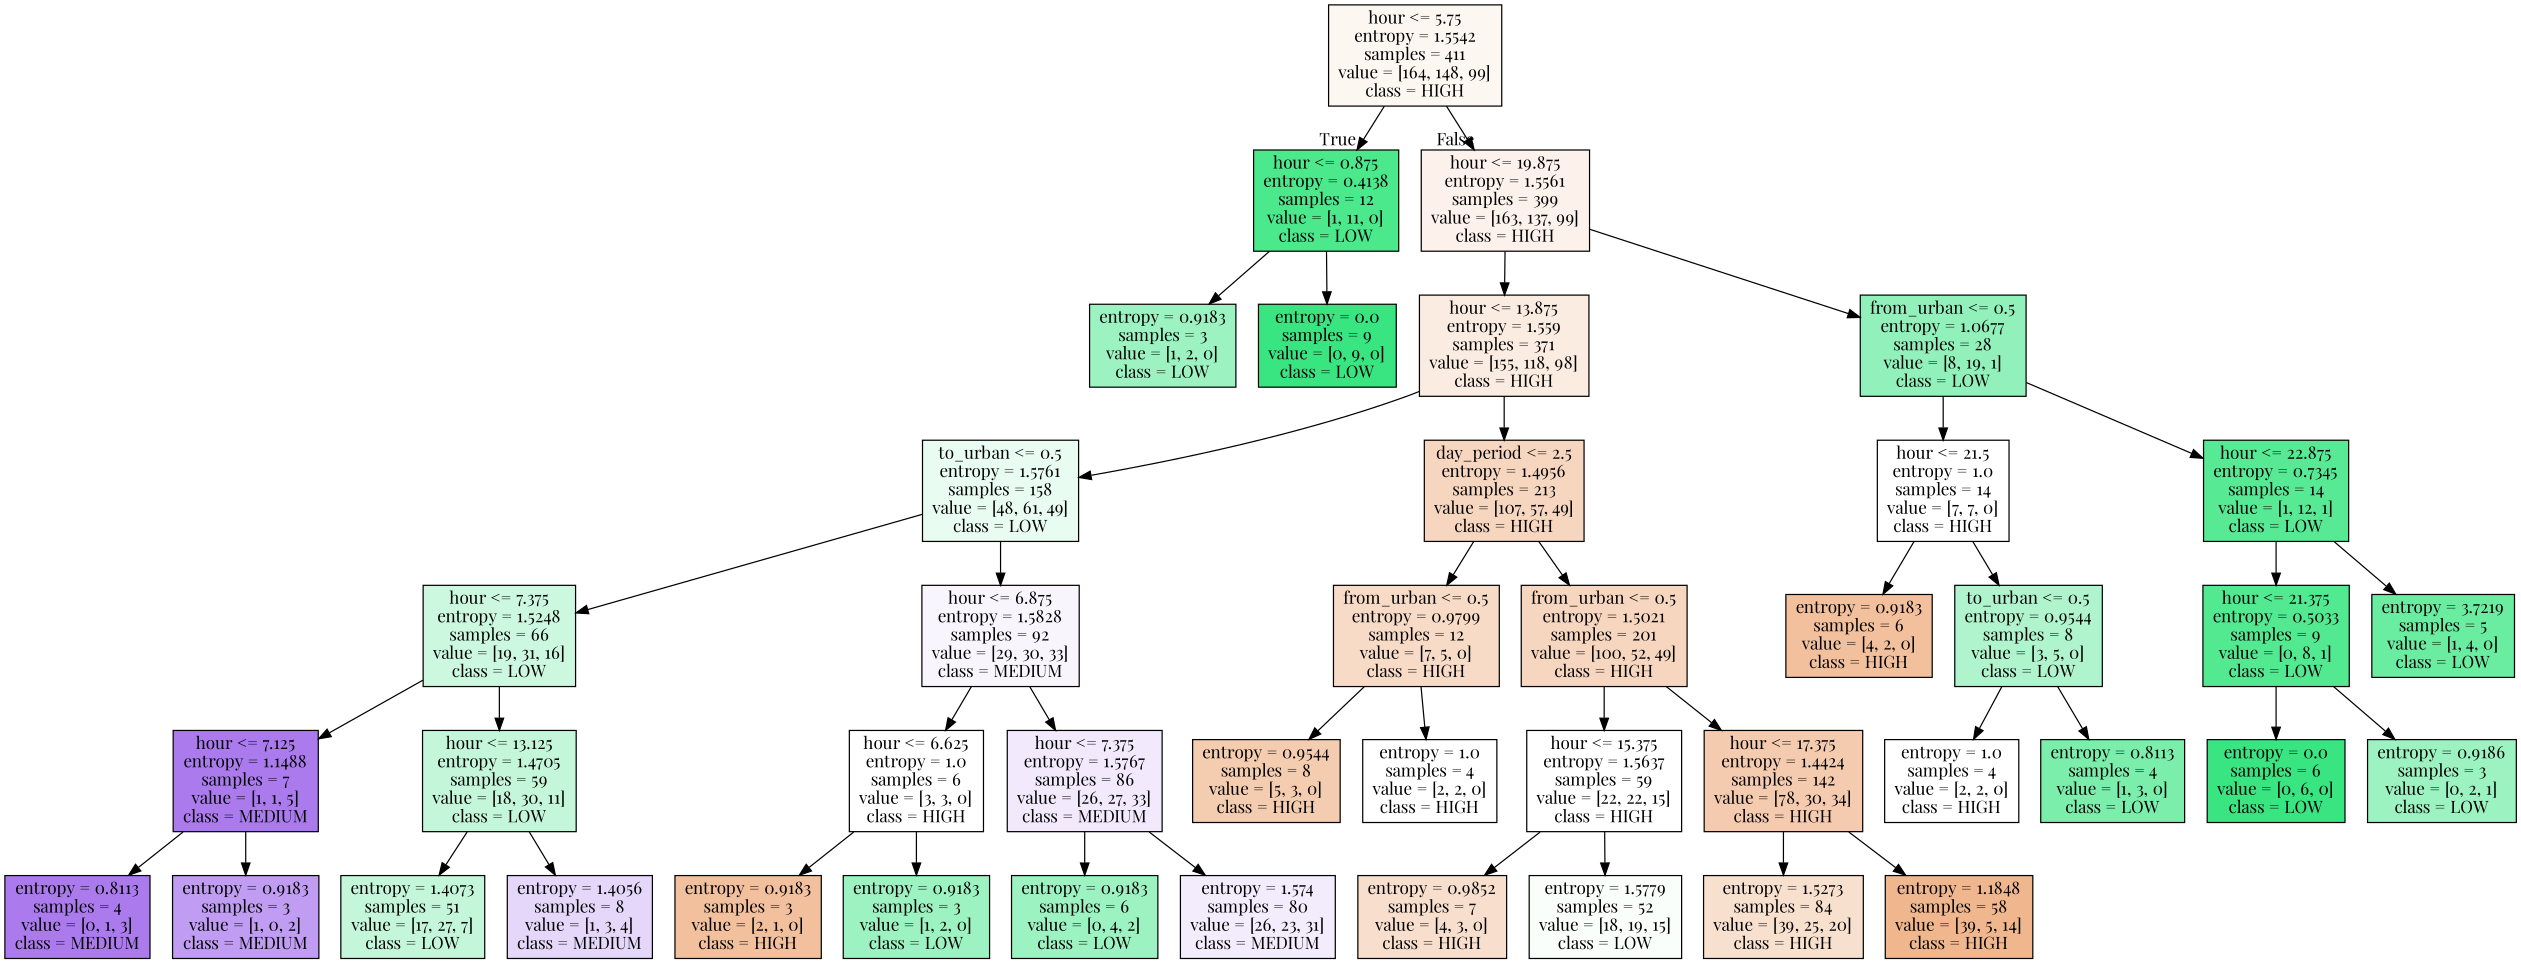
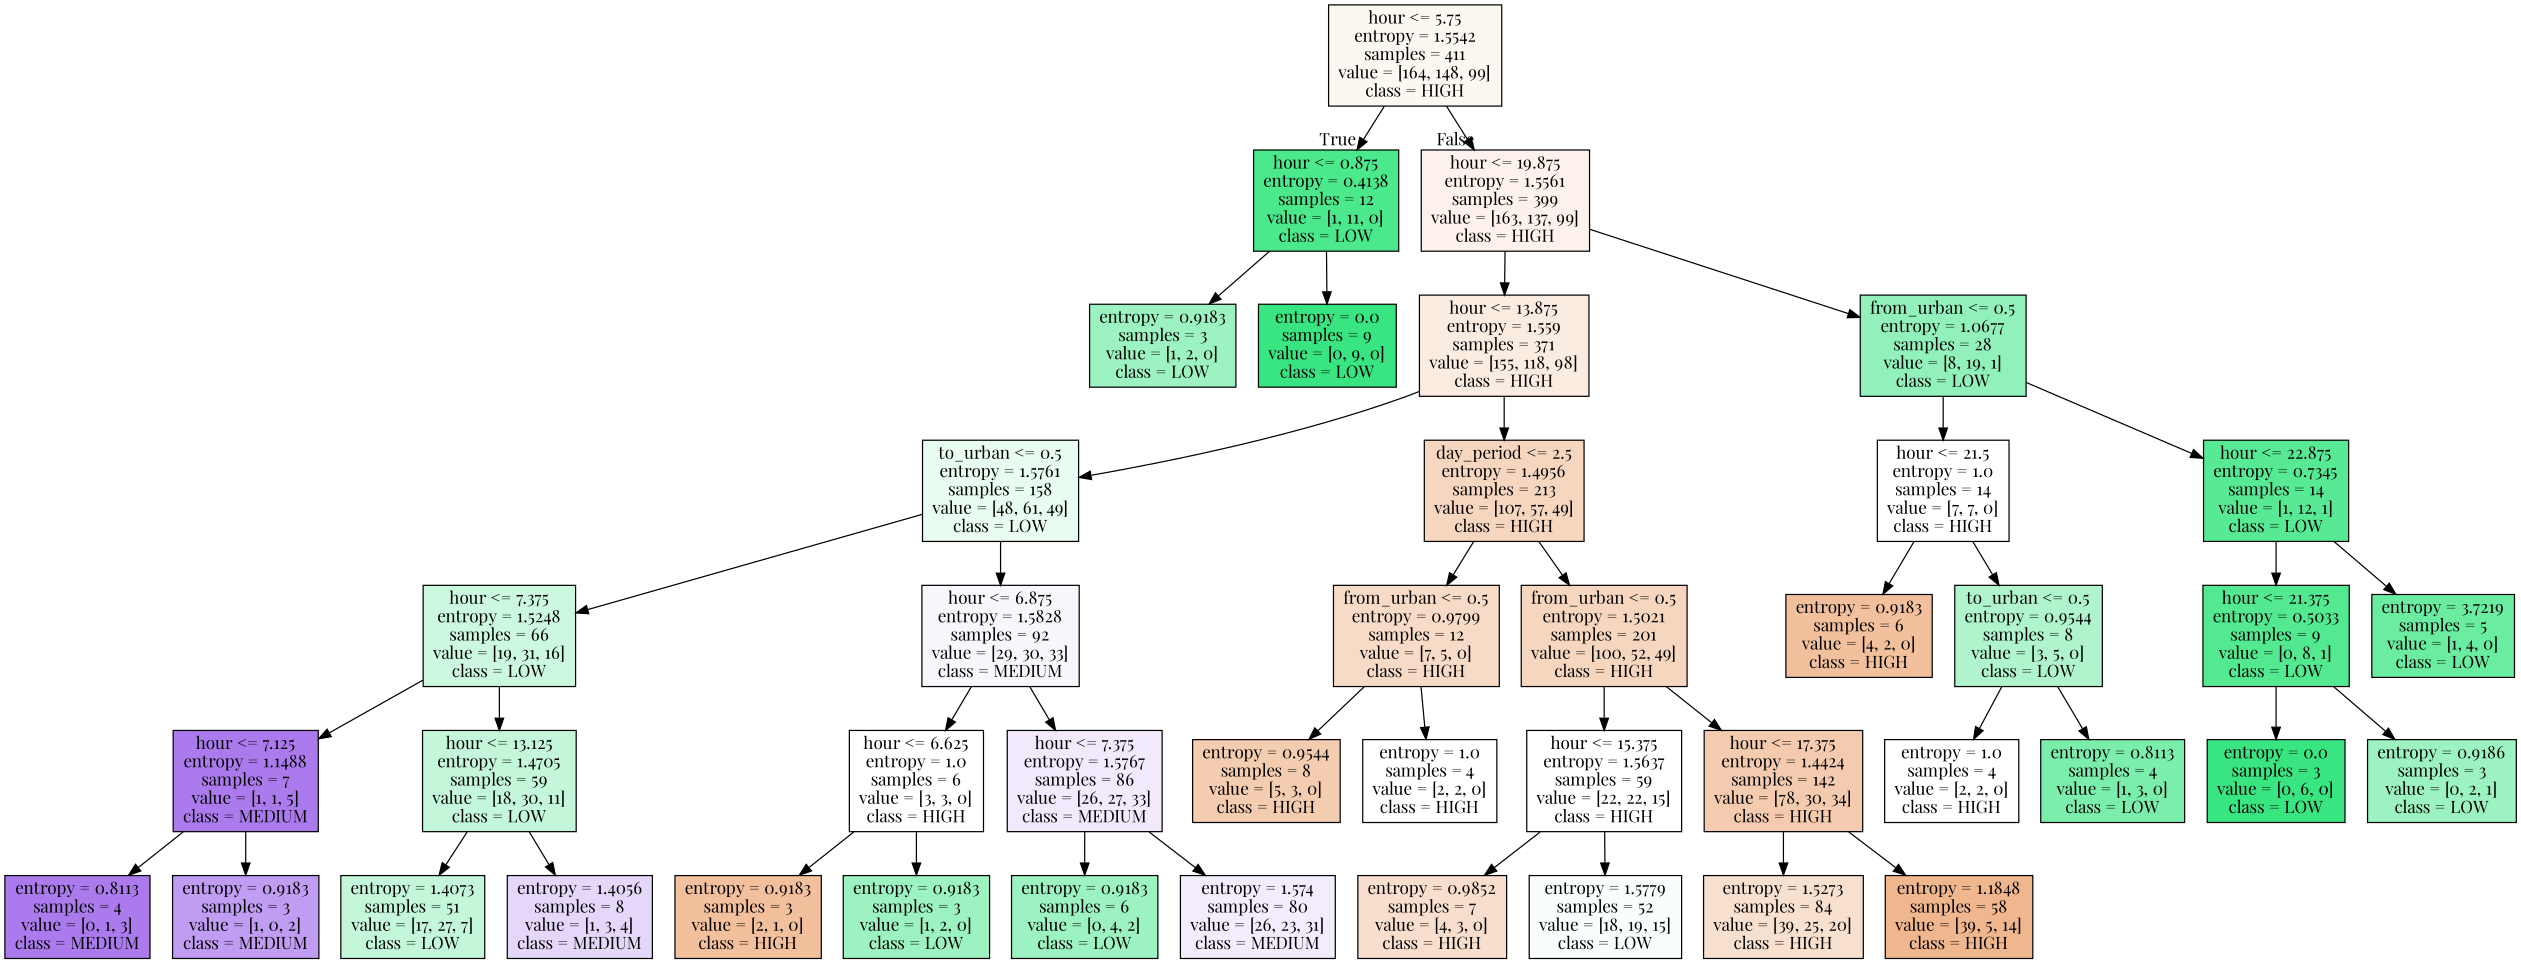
node "entropy = 0.0 samples = 6 value = [0, 6, 0] class = LOW": label "entropy = 0.0 samples = 6 value = [0, 6, 0] class = LOW" -> "entropy = 0.0 samples = 3 value = [0, 6, 0] class = LOW"
